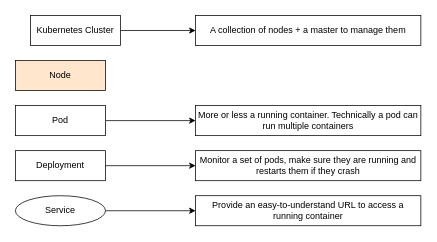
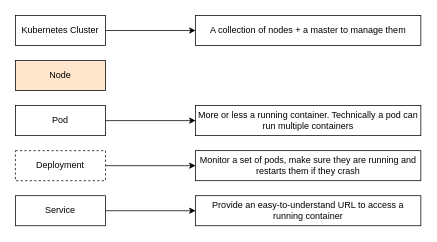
node "Kubernetes Cluster": moved (75, 30) -> (60, 30)
node "Deployment": style solid -> dashed
node "Service": shape ellipse -> rectangle
